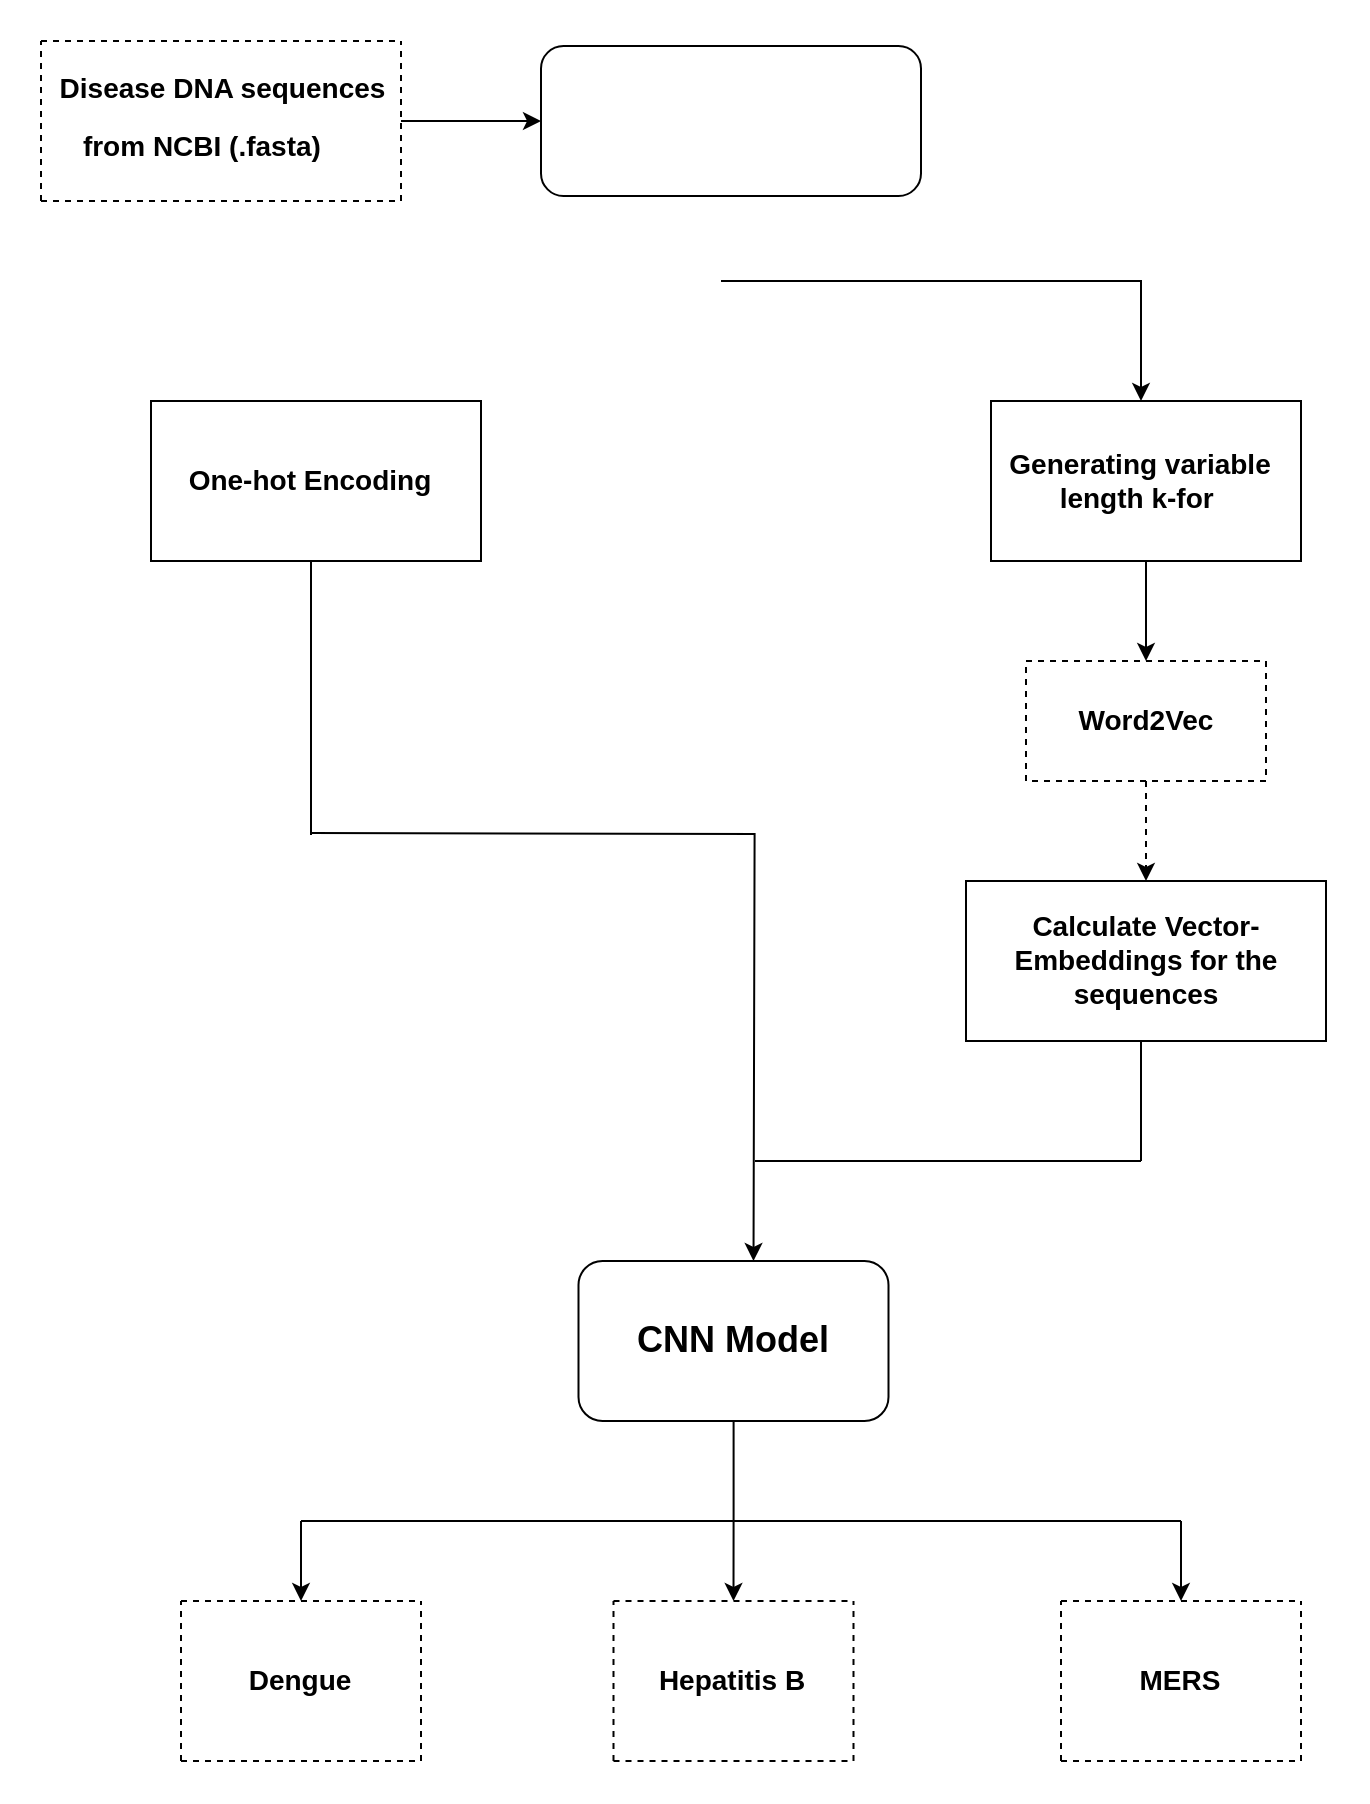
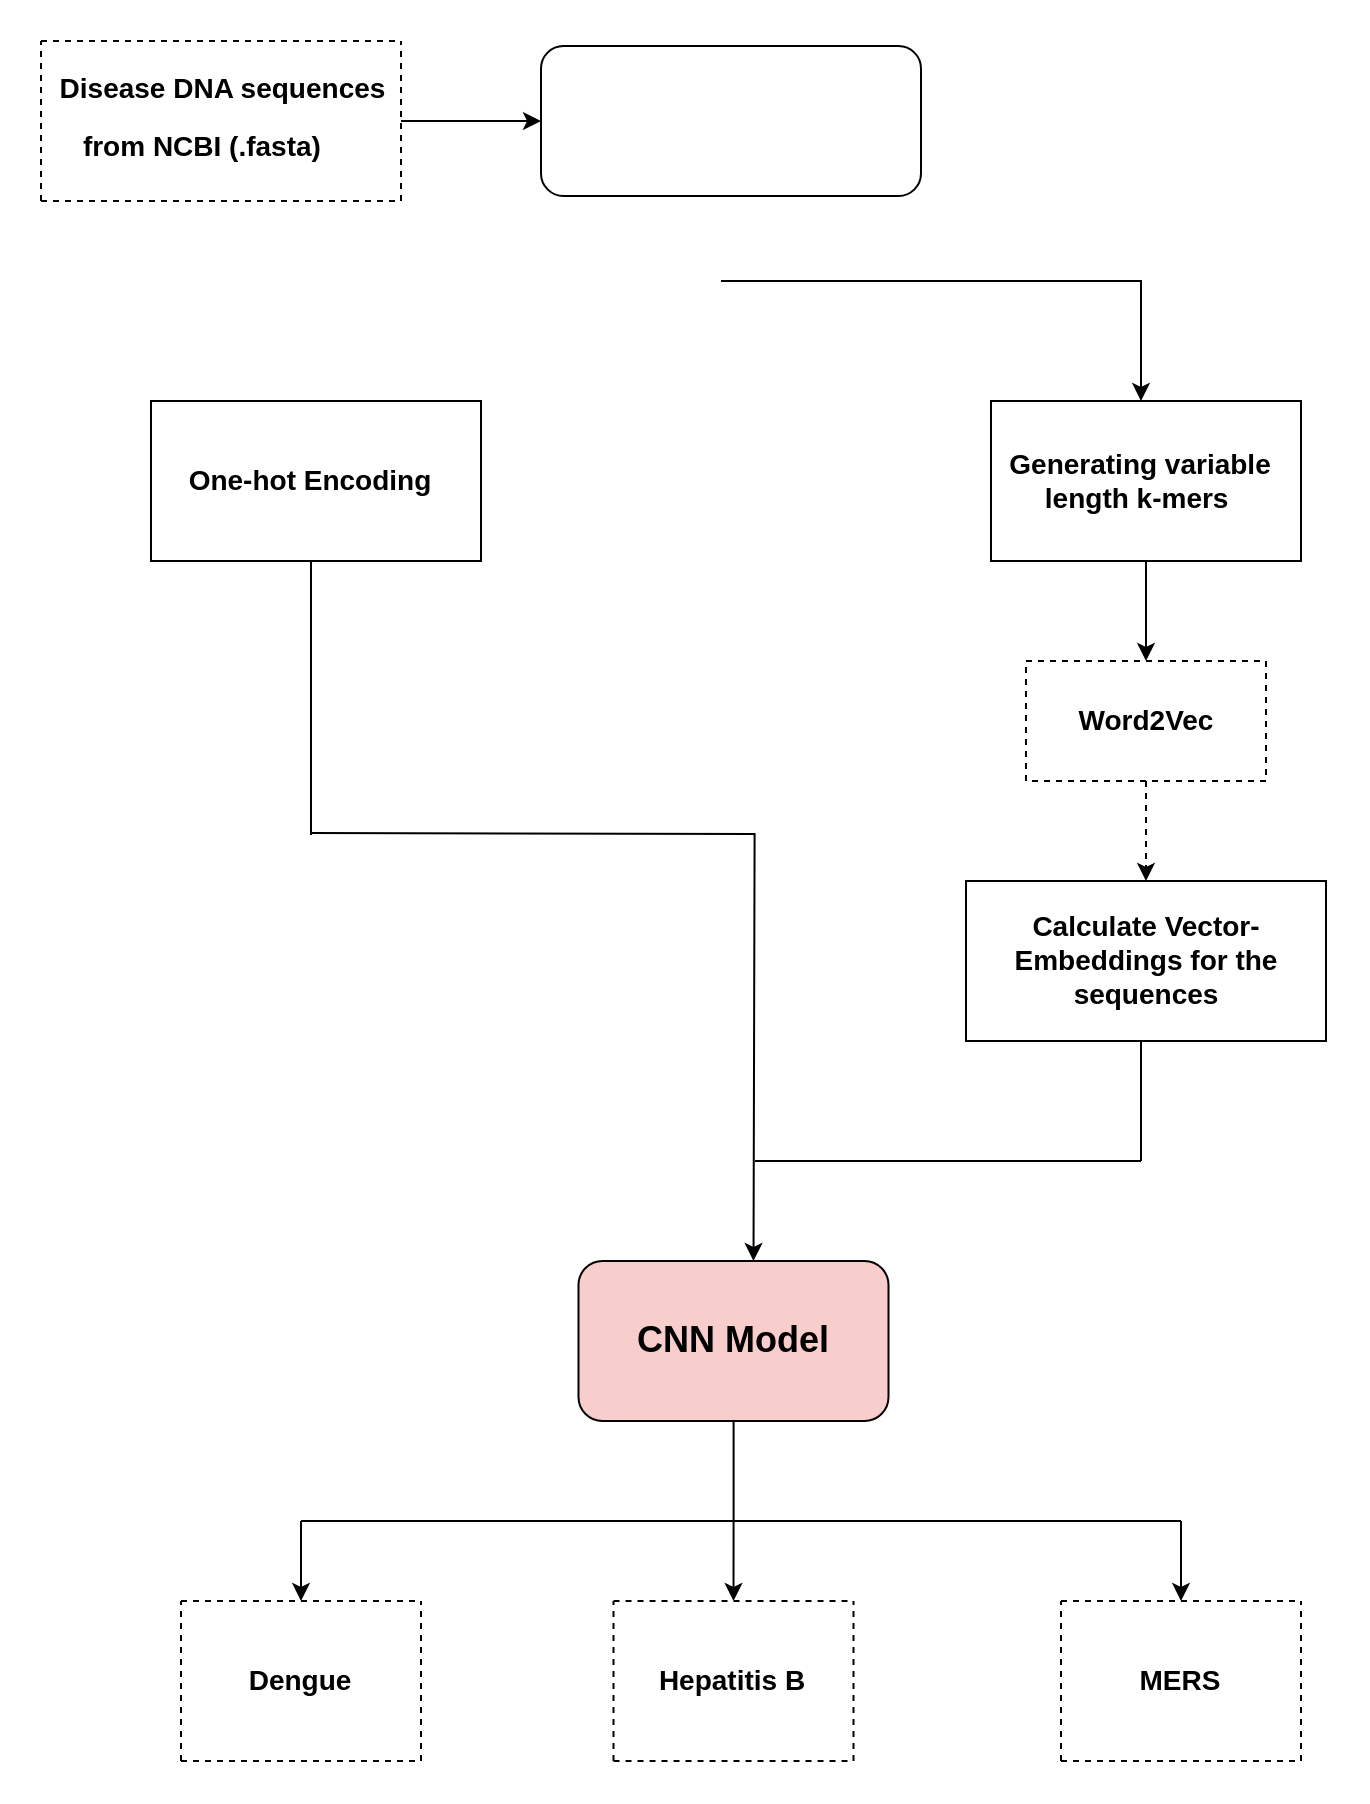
node "Generating variable length k-for": label "Generating variable length k-for" -> "Generating variable length k-mers"
node "CNN Model": fillcolor #ffffff -> #f8cecc
